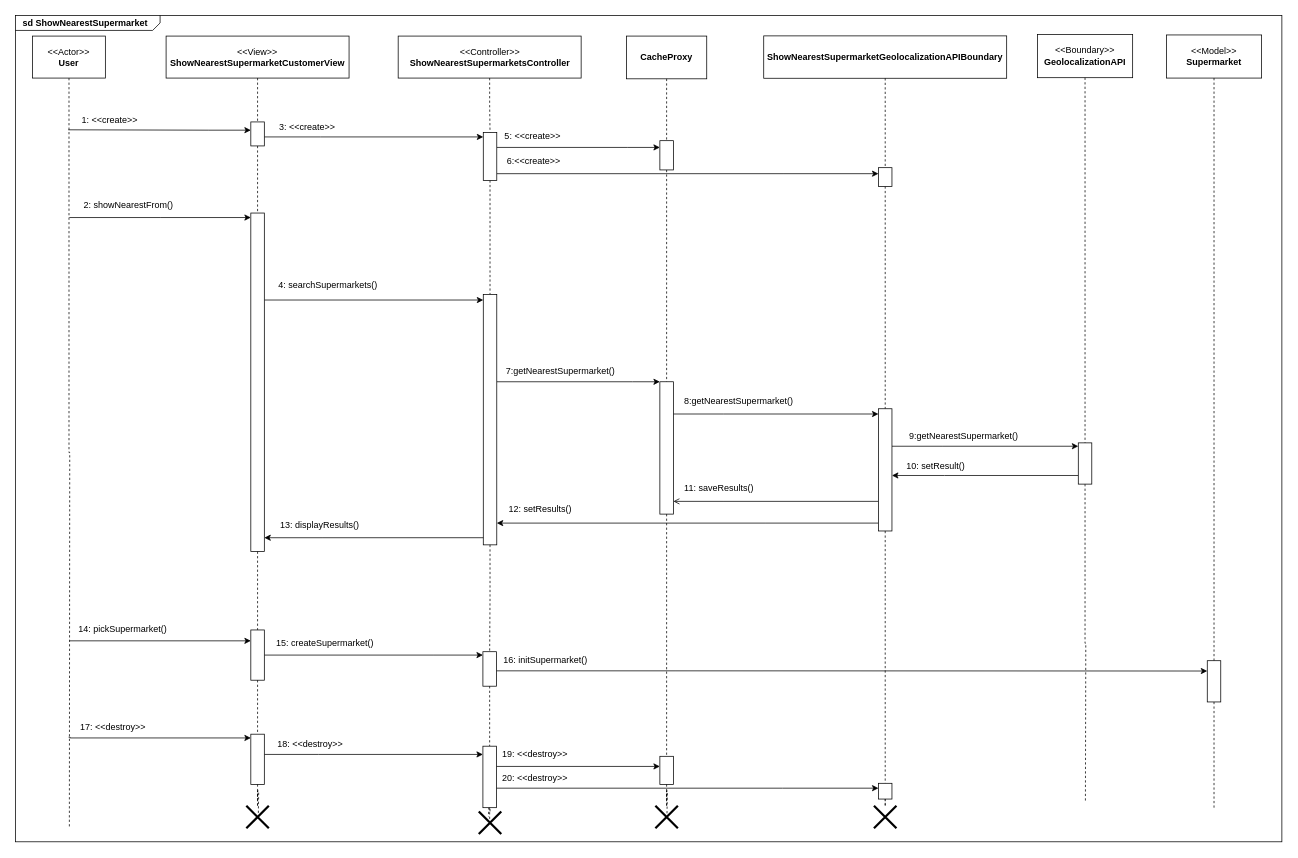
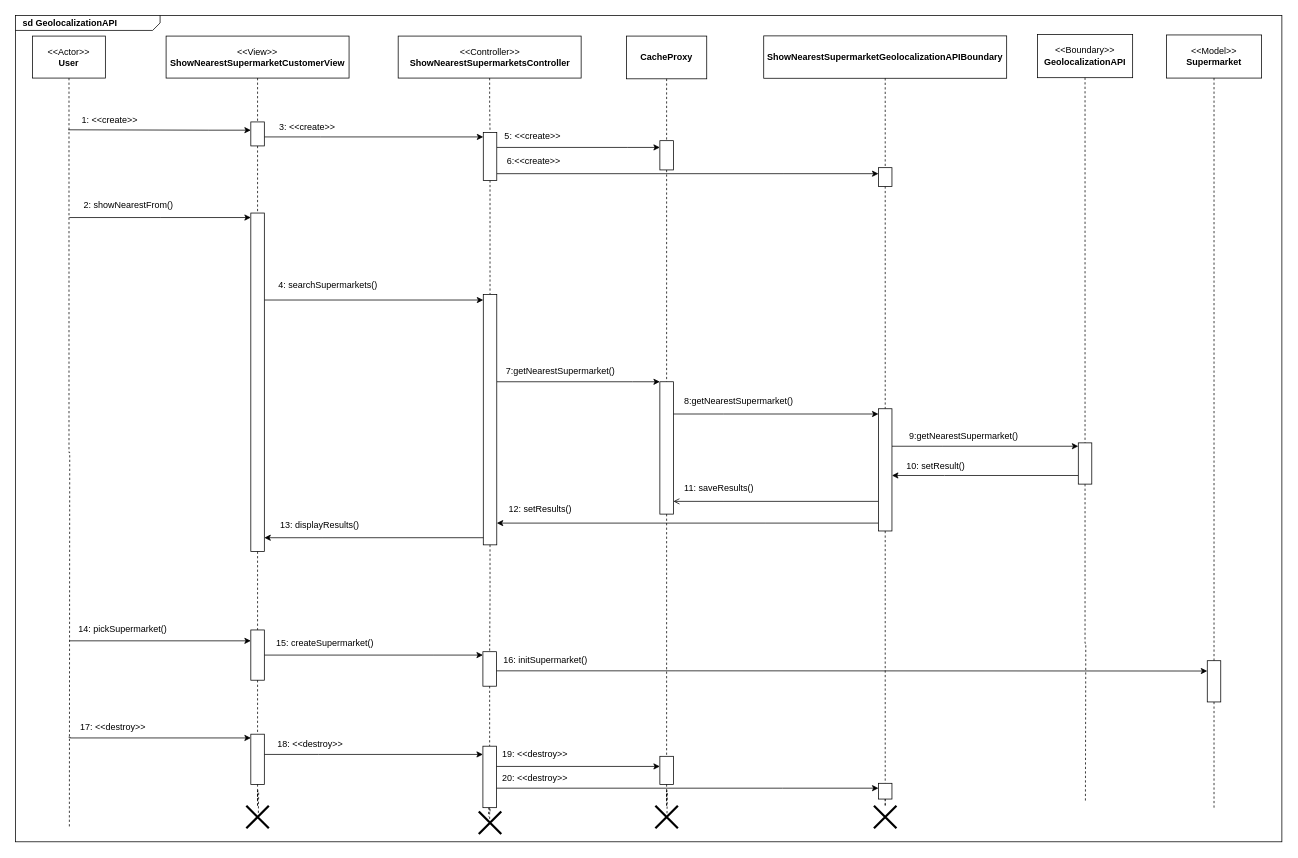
node "sd ShowNearestSupermarket": label "sd ShowNearestSupermarket" -> "sd GeolocalizationAPI"
